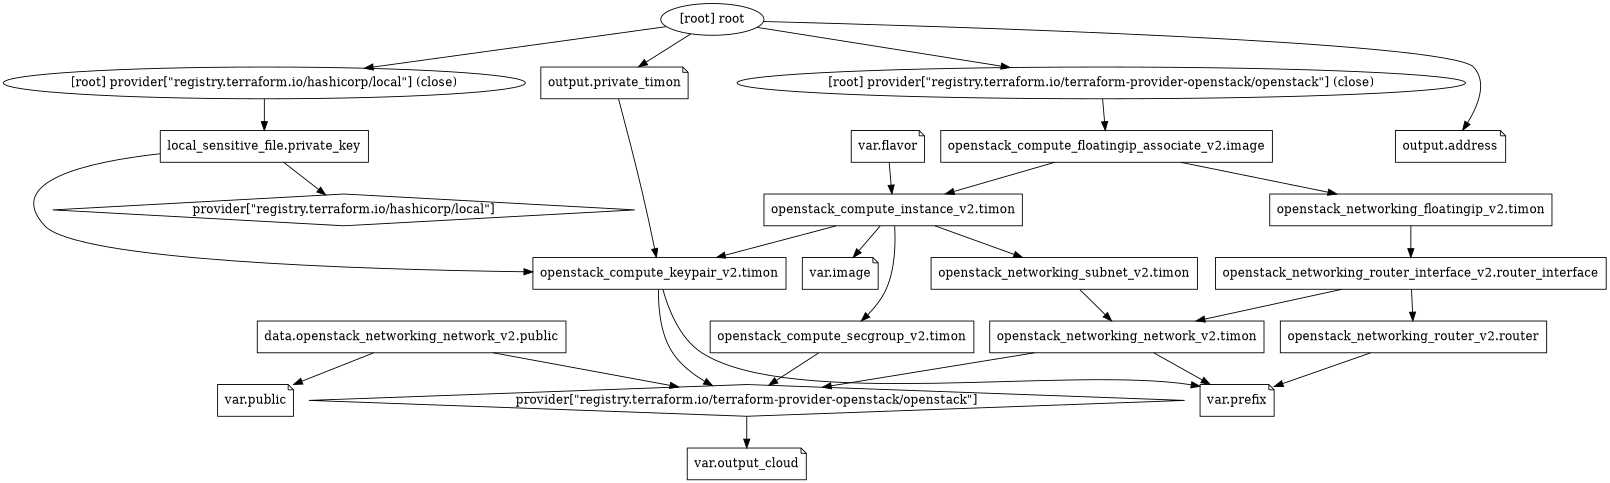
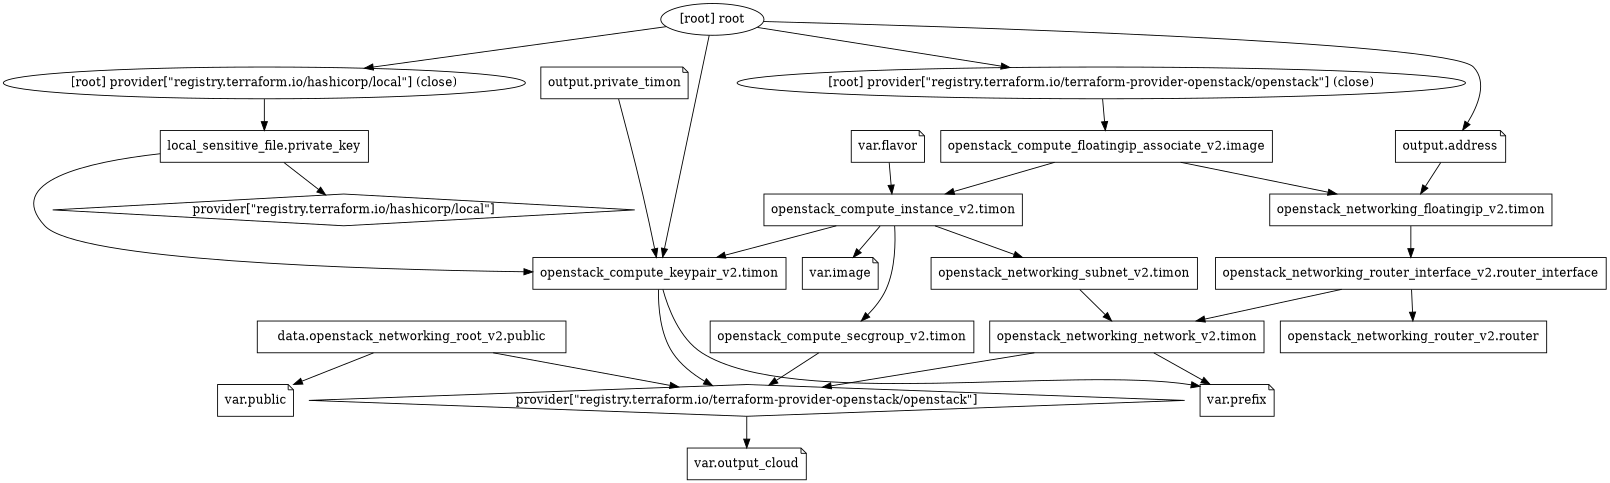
edge "[root] root" -> "output.private_timon": now "[root] root" -> "openstack_compute_keypair_v2.timon"
edge "output.address" -> "openstack_networking_floatingip_v2.timon": added
node "data.openstack_networking_network_v2.public": label "data.openstack_networking_network_v2.public" -> "data.openstack_networking_root_v2.public"
edge "openstack_networking_router_v2.router" -> "var.prefix": removed
